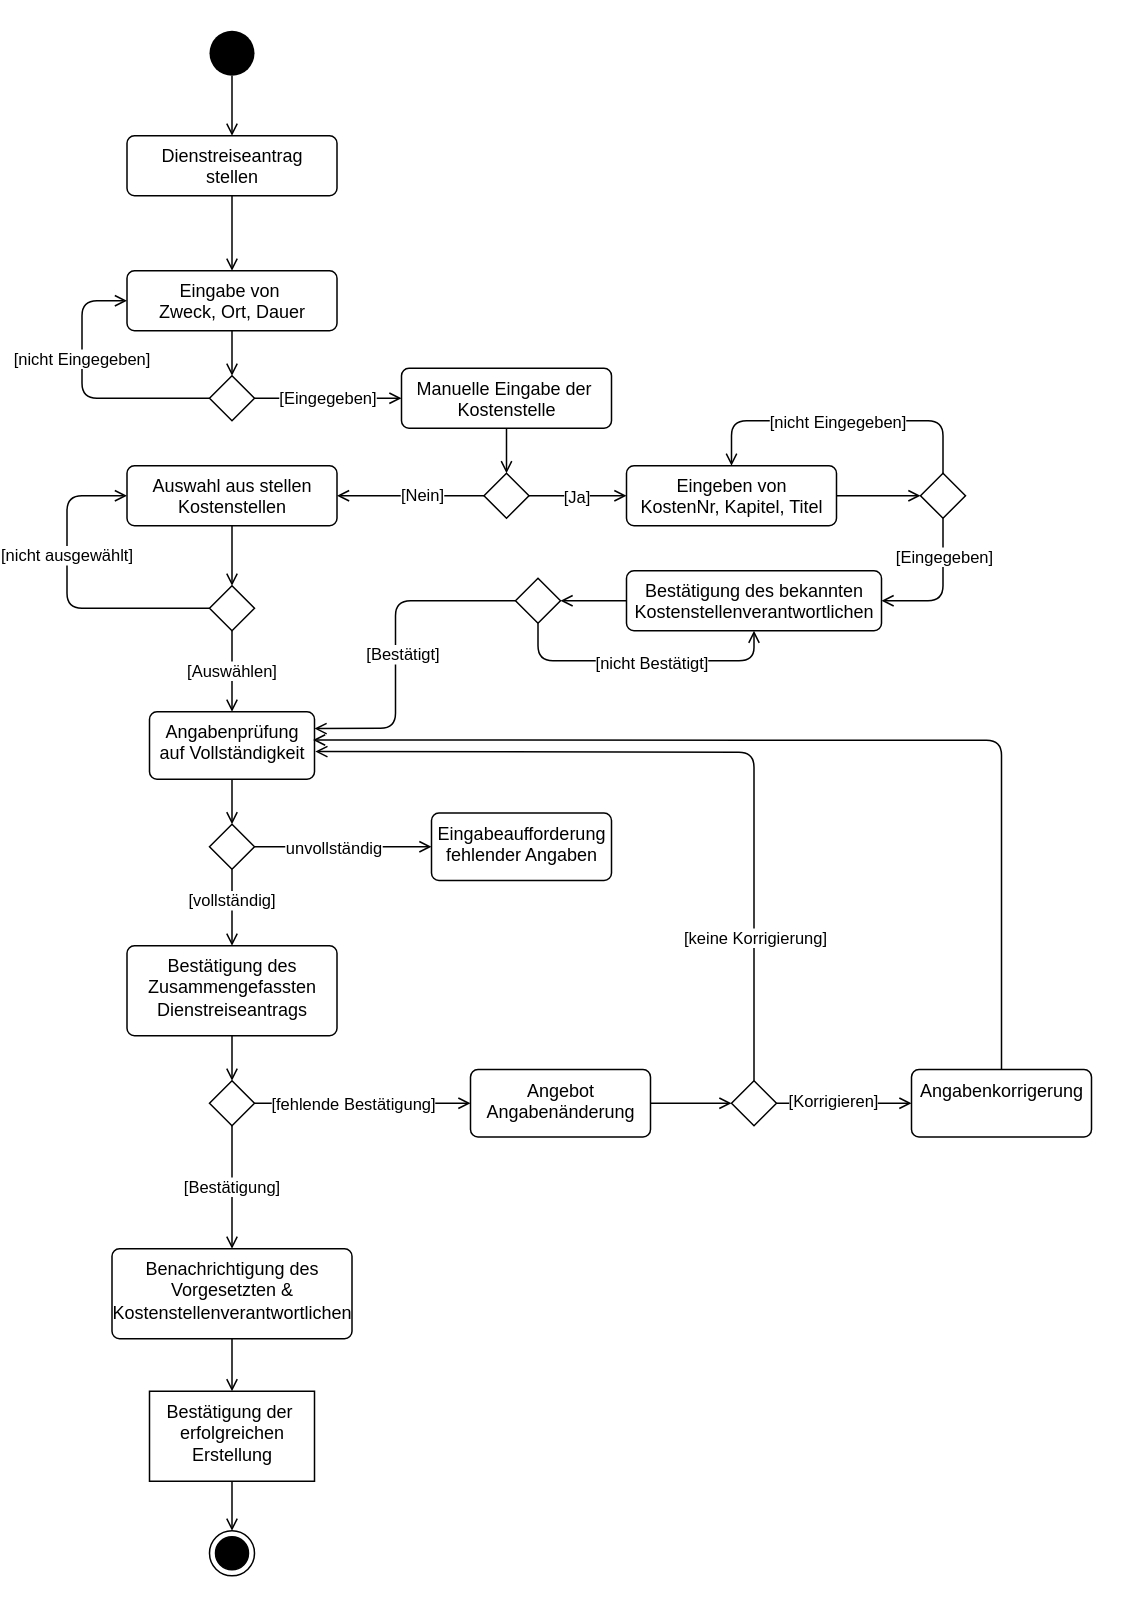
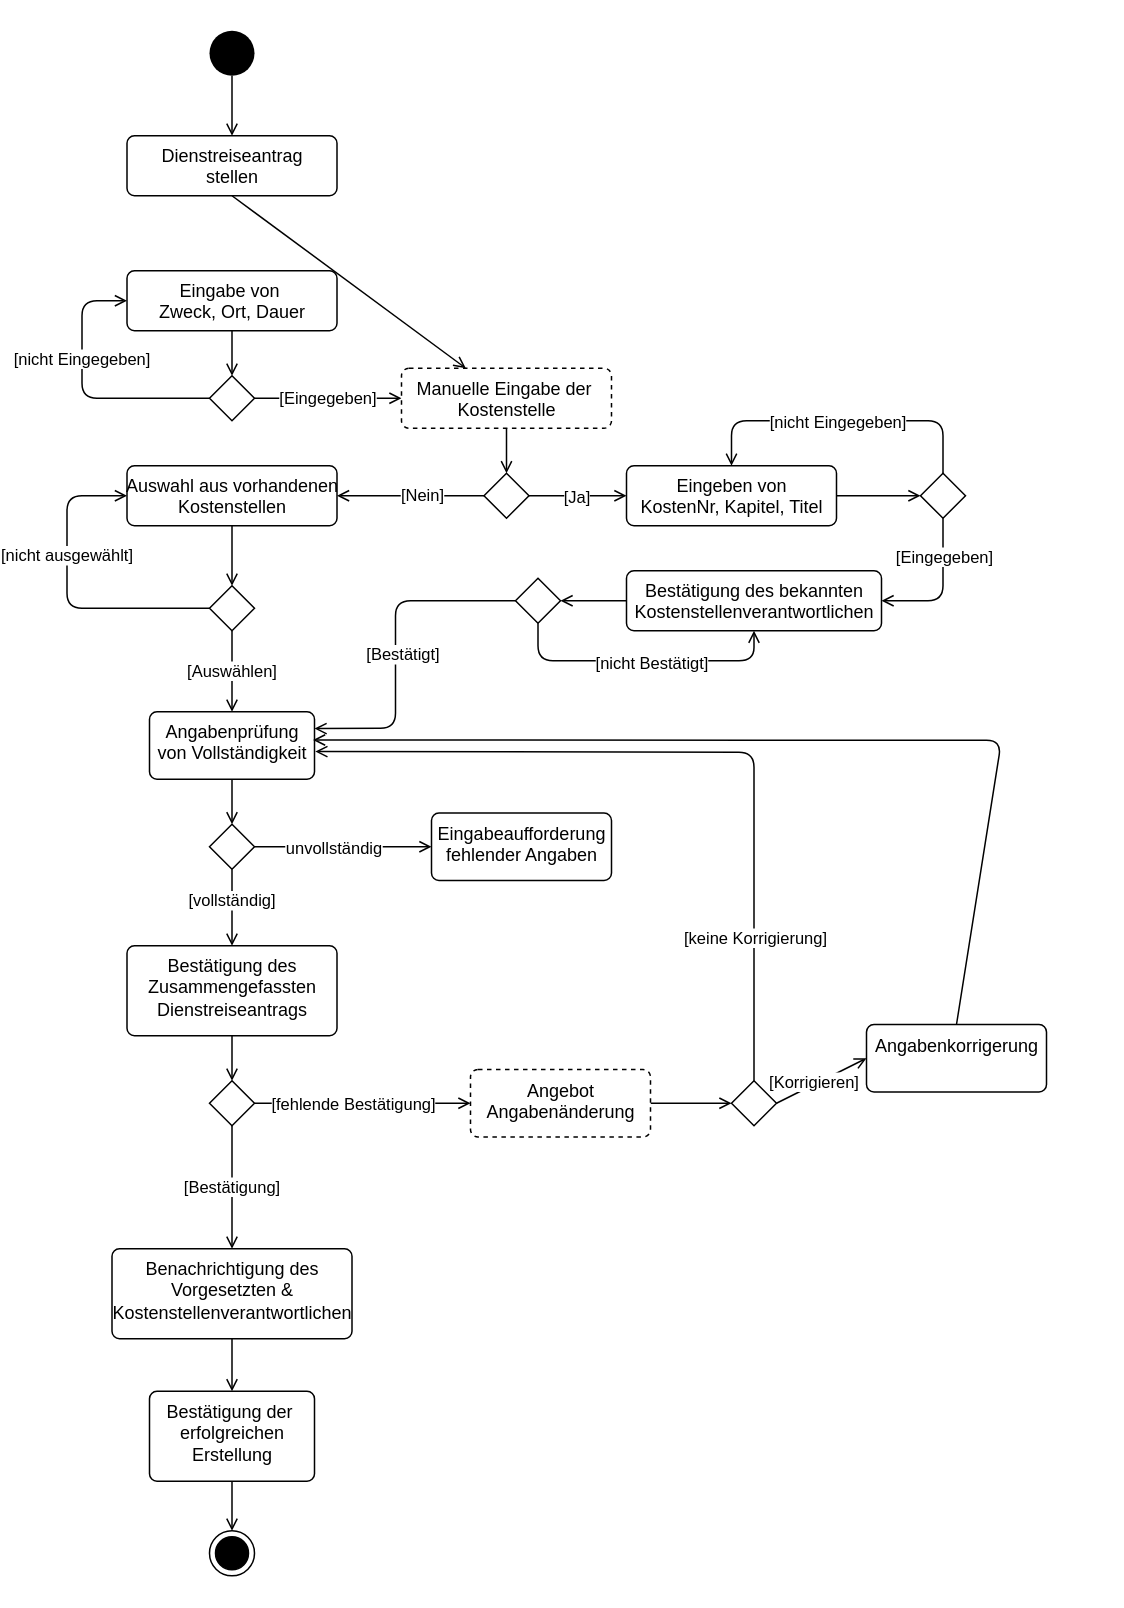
edge "Dienstreiseantrag stellen" -> "Eingabe von Zweck, Ort, Dauer": now "Dienstreiseantrag stellen" -> "Manuelle Eingabe der Kostenstelle"
node "Manuelle Eingabe der Kostenstelle": style solid -> dashed
node "Auswahl aus stellen Kostenstellen": label "Auswahl aus stellen Kostenstellen" -> "Auswahl aus vorhandenen Kostenstellen"
node "Angabenprüfung auf Vollständigkeit": label "Angabenprüfung auf Vollständigkeit" -> "Angabenprüfung von Vollständigkeit"
node "Angebot Angabenänderung": style solid -> dashed
node "Angabenkorrigerung": moved (1001, 1103) -> (956, 1058)
node "Bestätigung der erfolgreichen Erstellung": shape rectangle -> rounded rectangle
